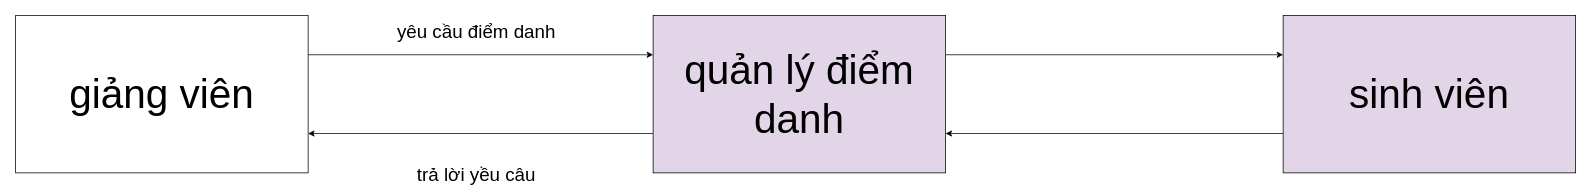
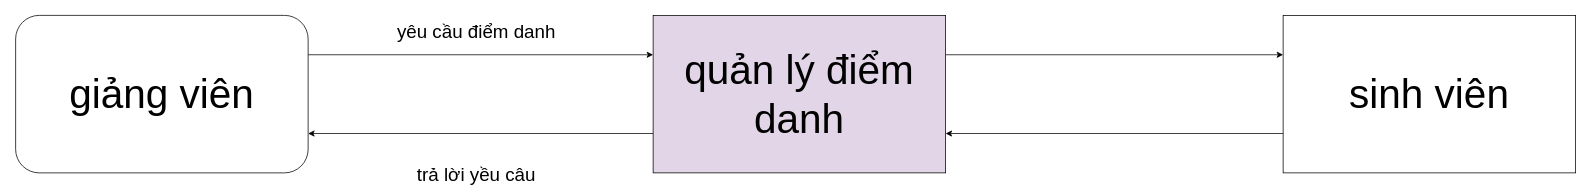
node "giảng viên": shape rectangle -> rounded rectangle
node "sinh viên": fillcolor #e1d5e7 -> #ffffff
